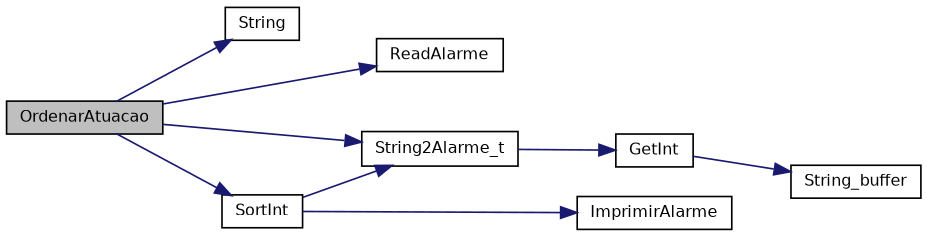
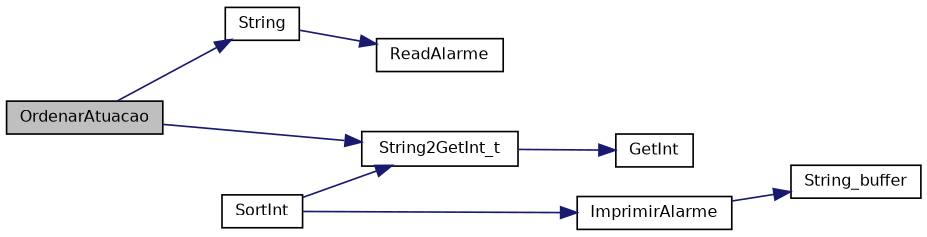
edge "OrdenarAtuacao" -> "ReadAlarme": now "String" -> "ReadAlarme"
node "String2Alarme_t": label "String2Alarme_t" -> "String2GetInt_t"
edge "OrdenarAtuacao" -> "SortInt": removed
edge "GetInt" -> "String_buffer": now "ImprimirAlarme" -> "String_buffer"
